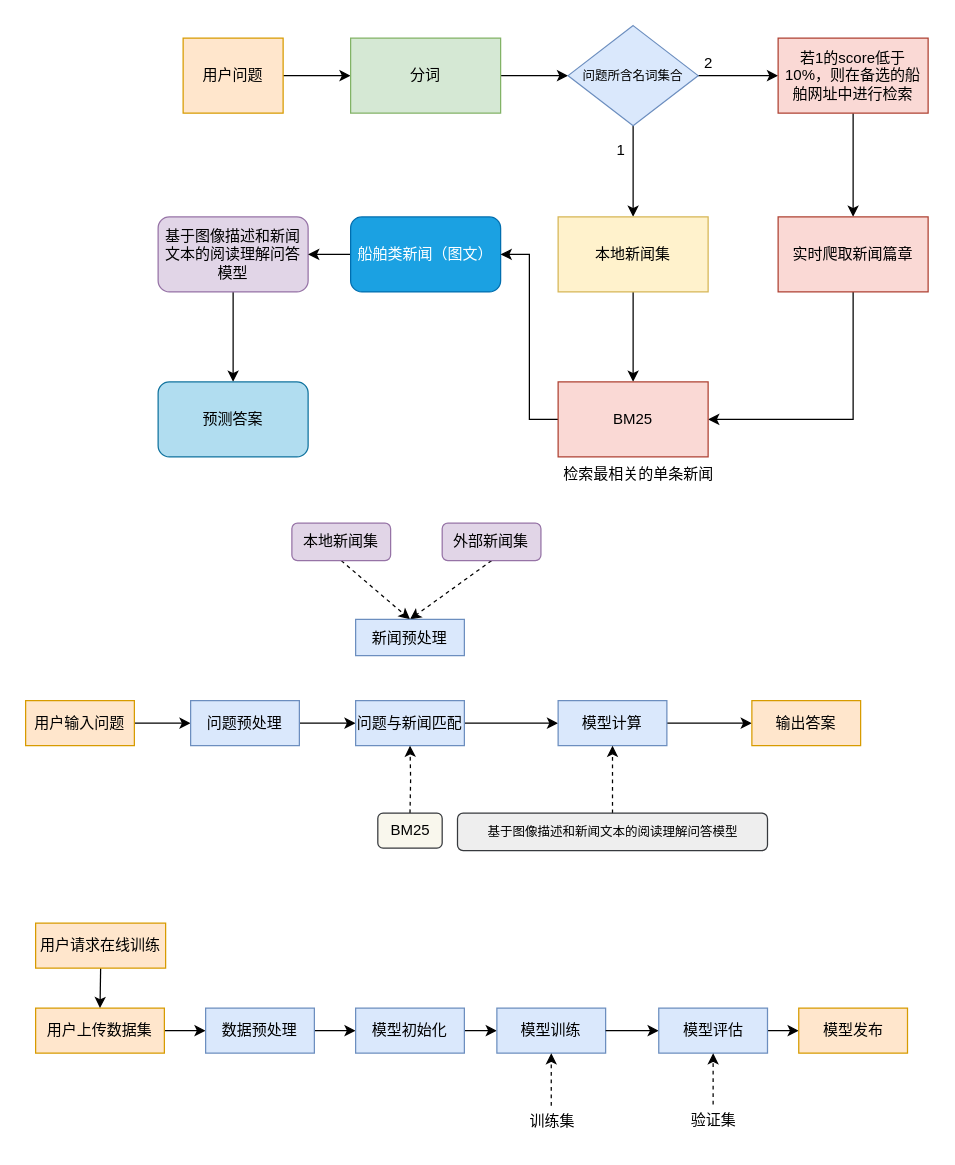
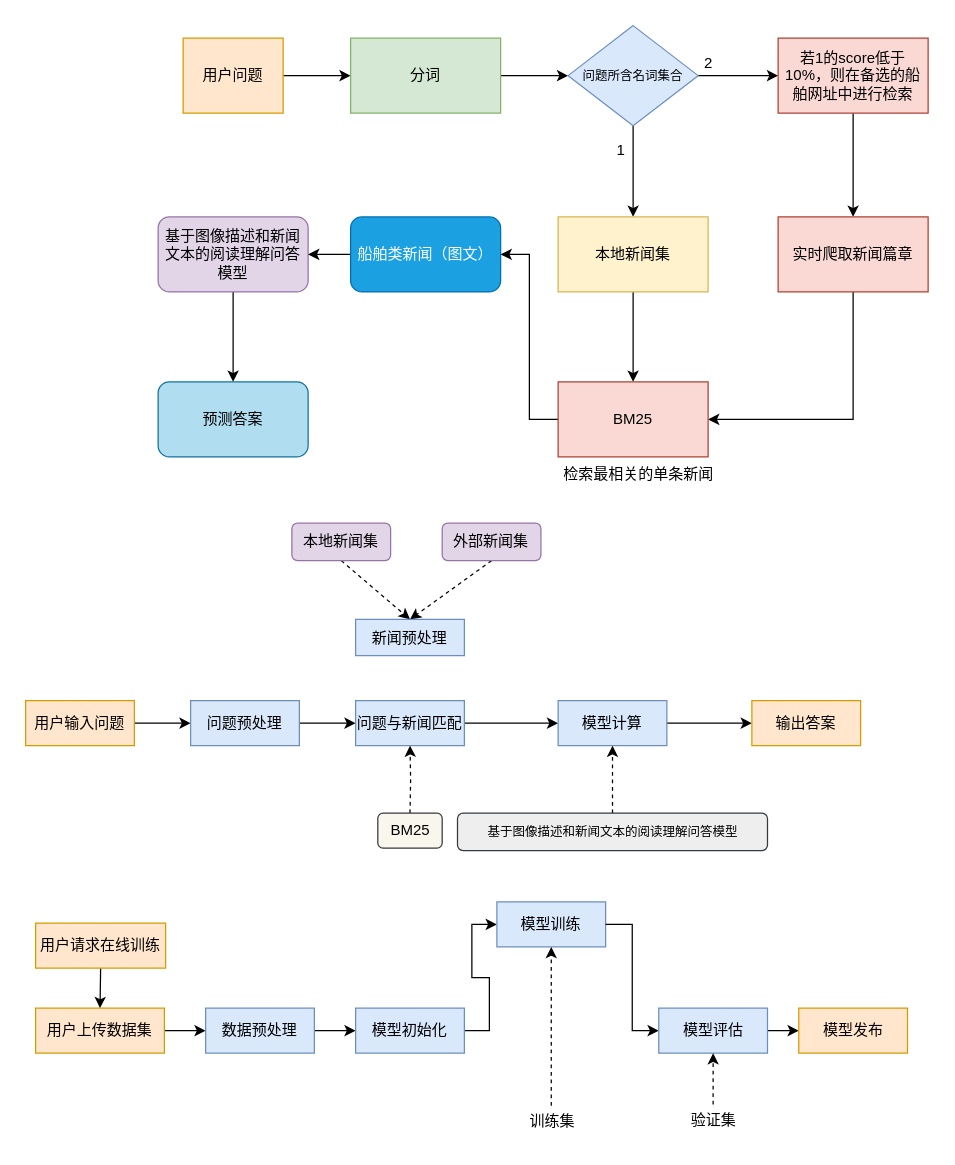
node "模型训练": moved (551, 1031) -> (551, 924)
